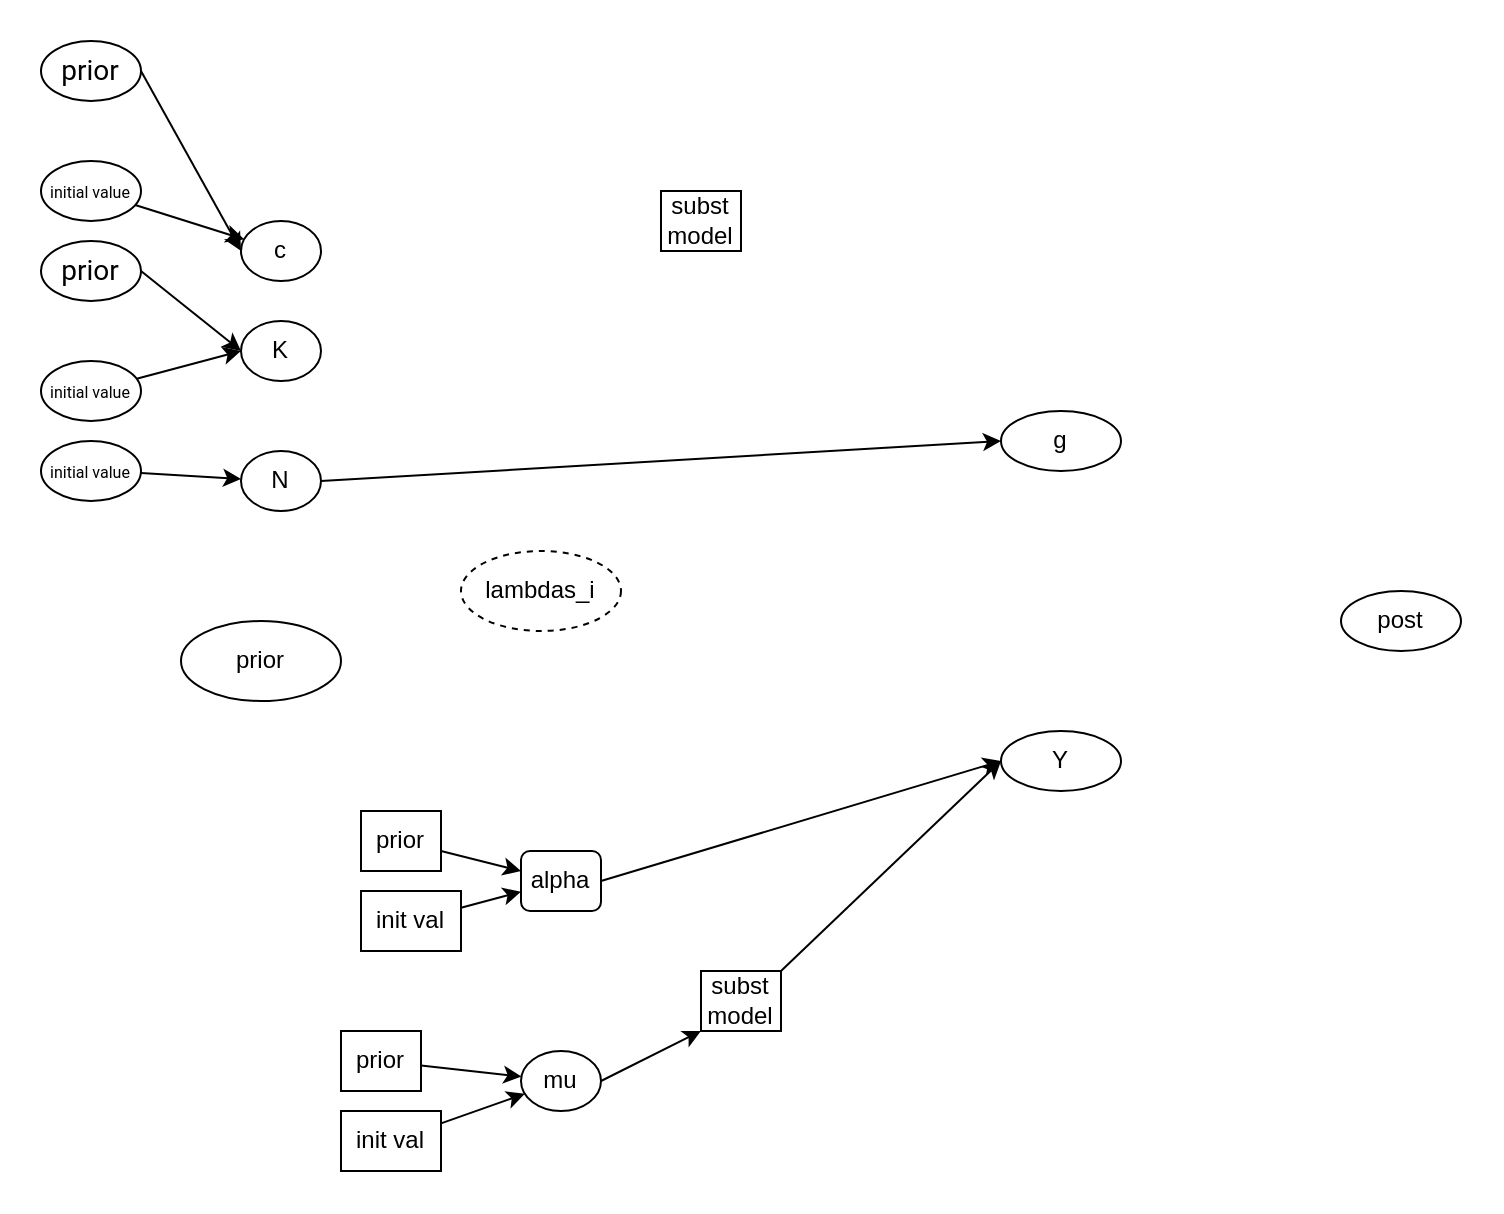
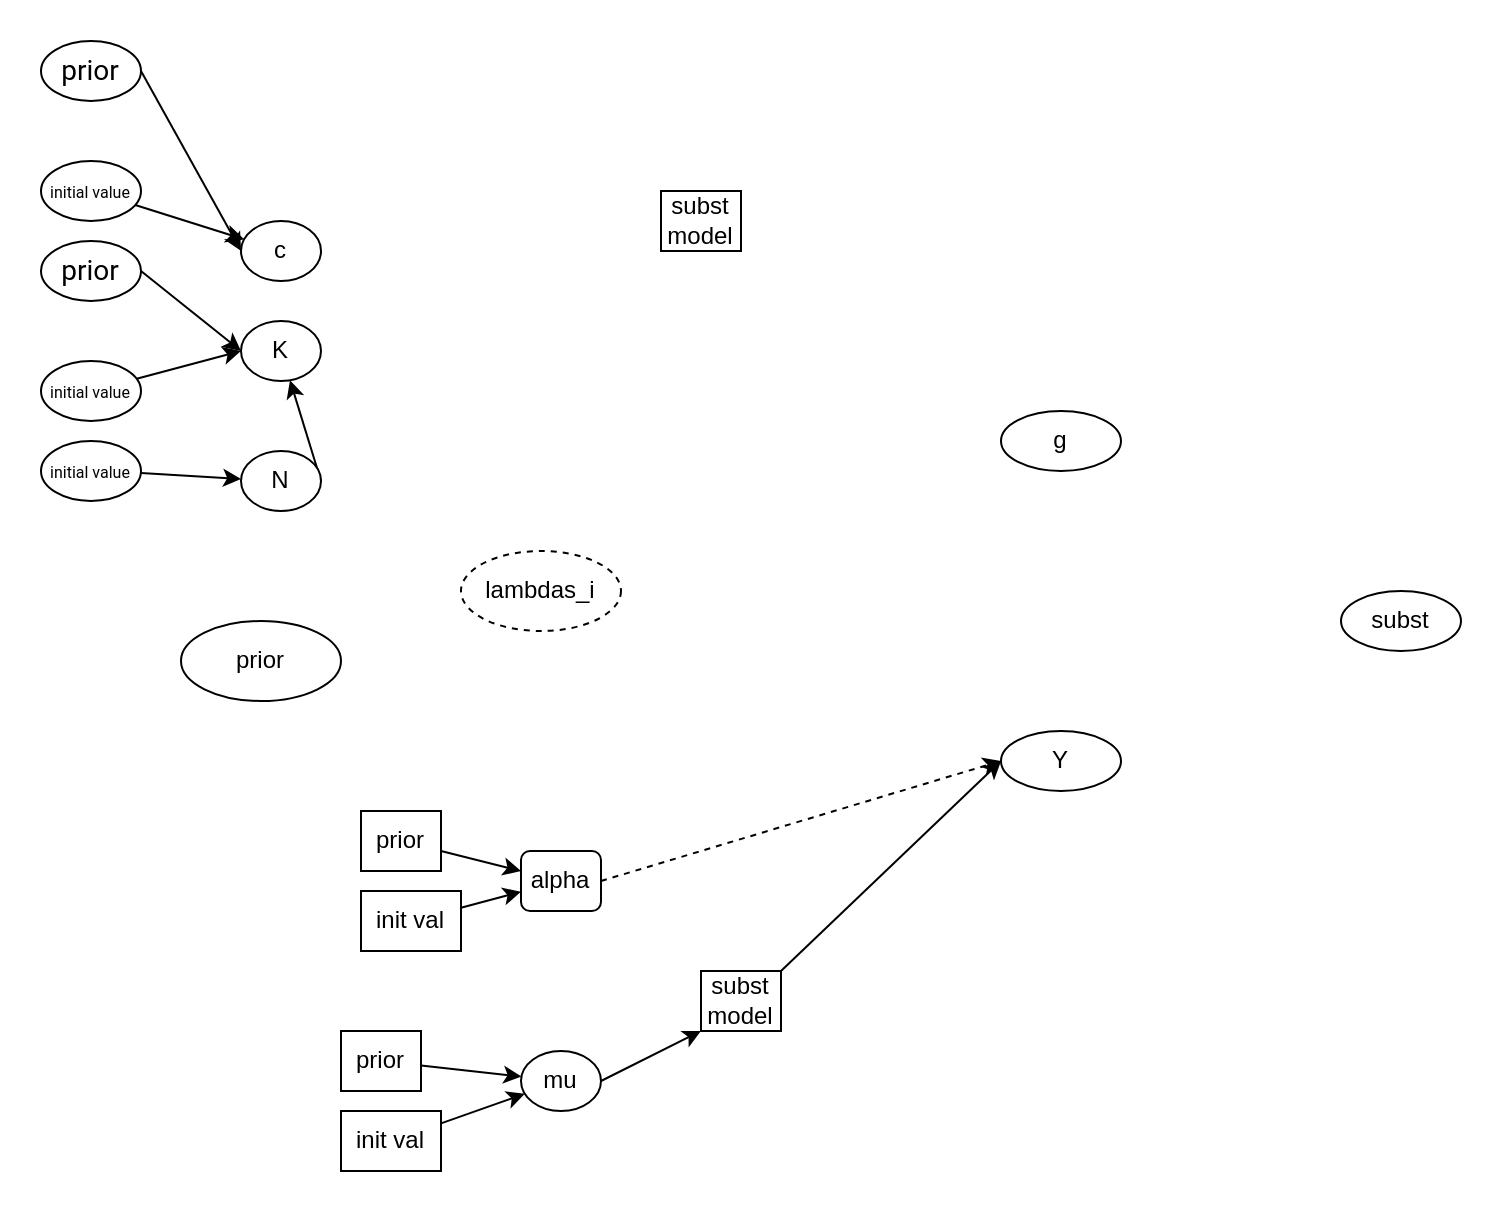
edge "N" -> "g": now "N" -> "K"
node "post": label "post" -> "subst"
edge "alpha" -> "Y": style solid -> dashed
